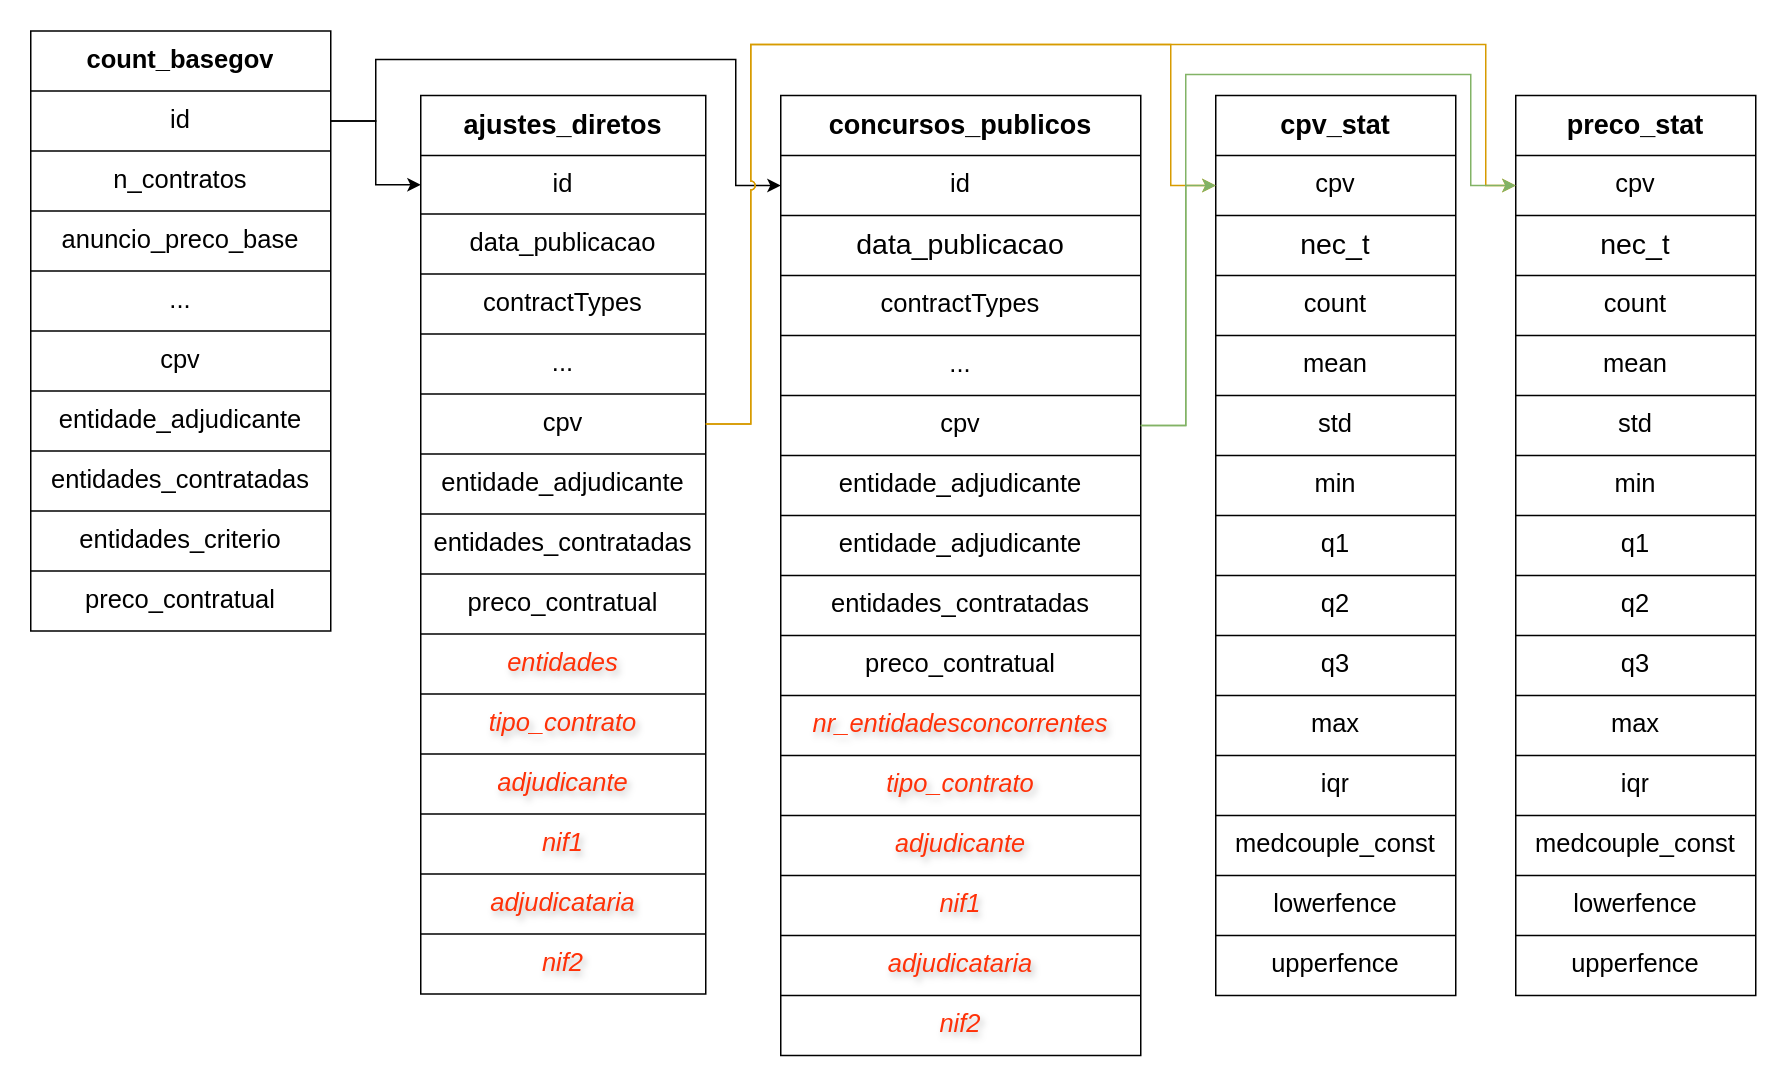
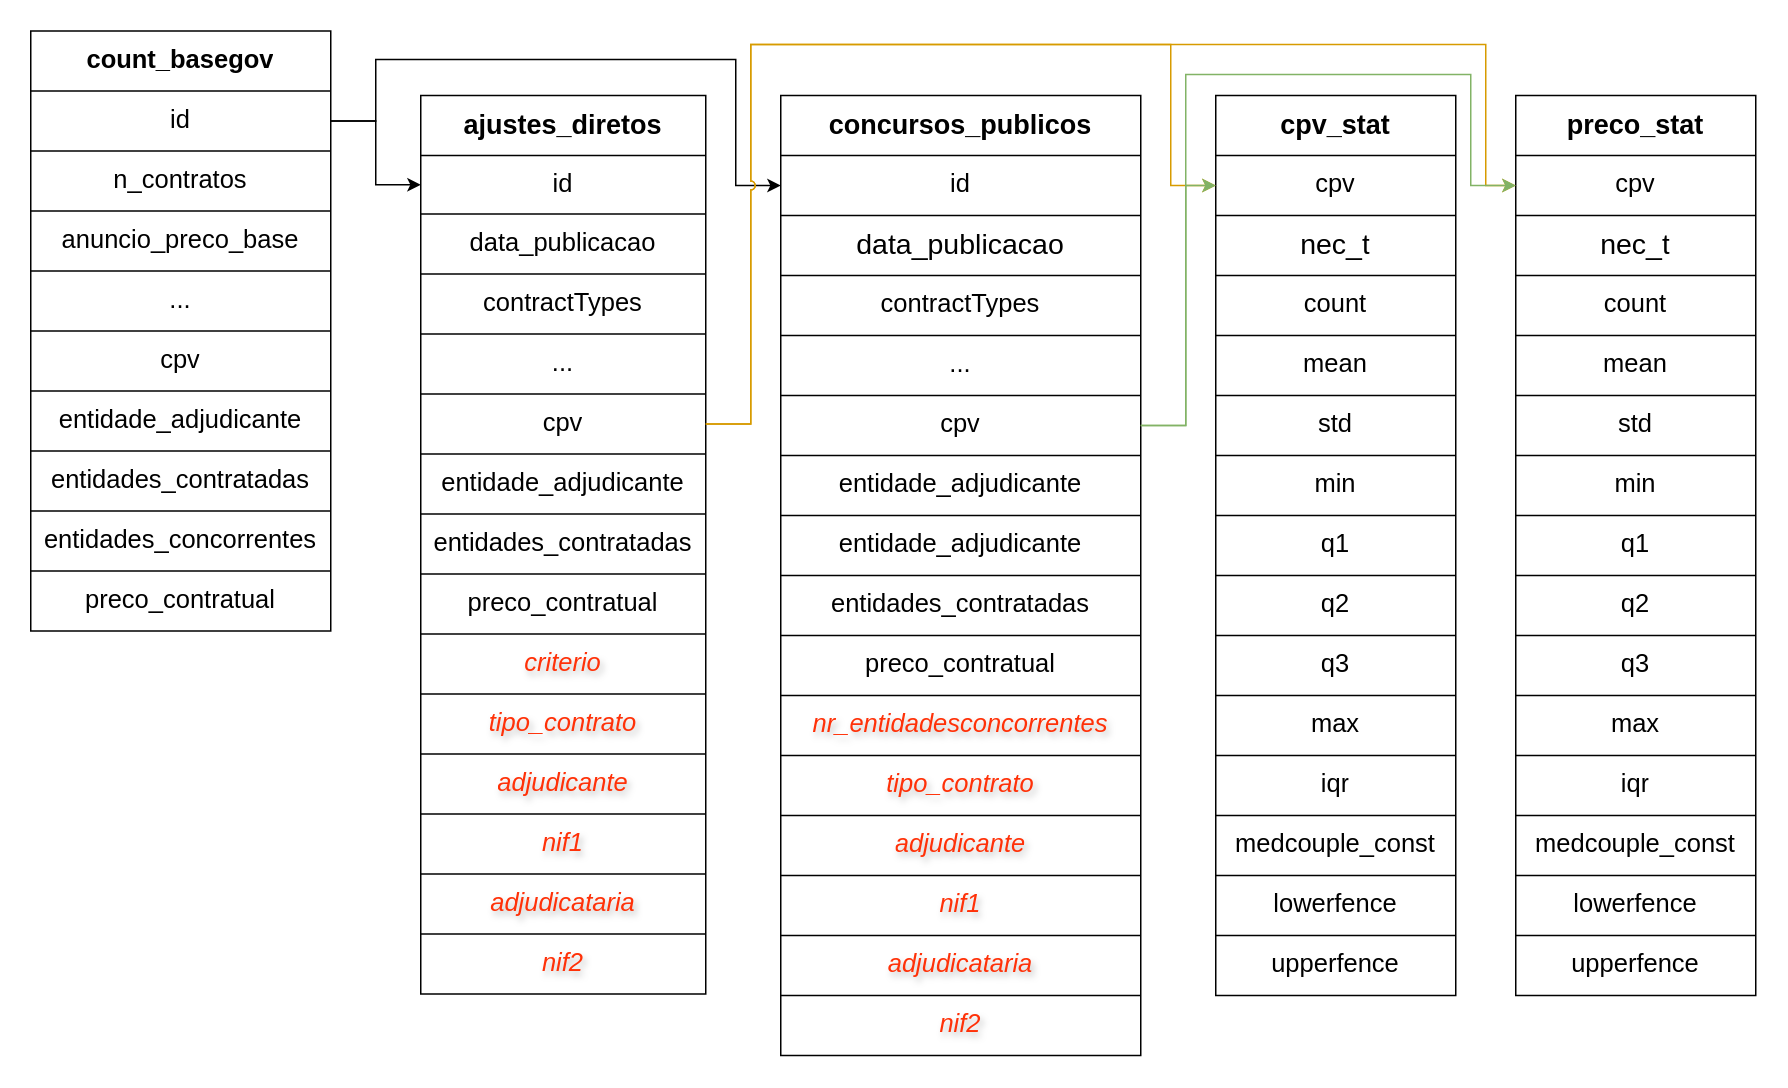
node "entidades_criterio": label "entidades_criterio" -> "entidades_concorrentes"
node "entidades": label "entidades" -> "criterio"
